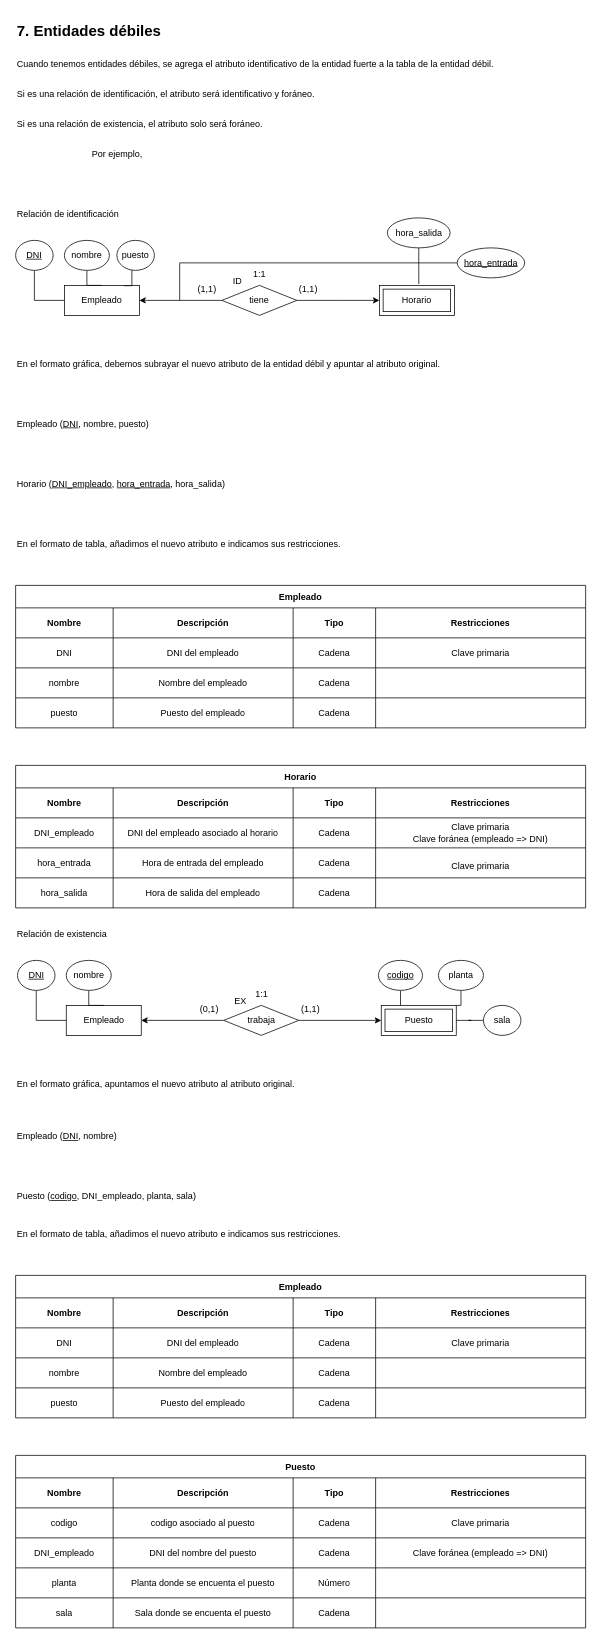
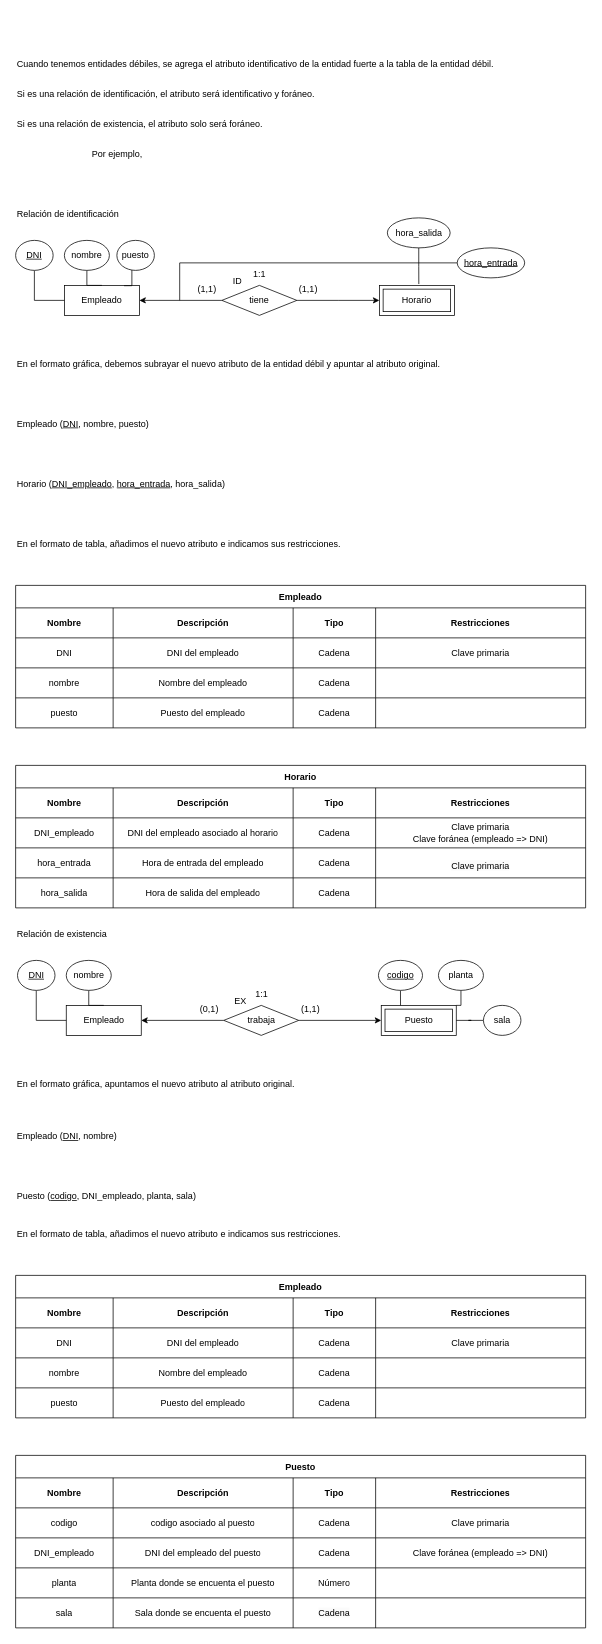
node "7. Entidades débiles": removed
node "DNI del nombre del puesto": label "DNI del nombre del puesto" -> "DNI del empleado del puesto"
